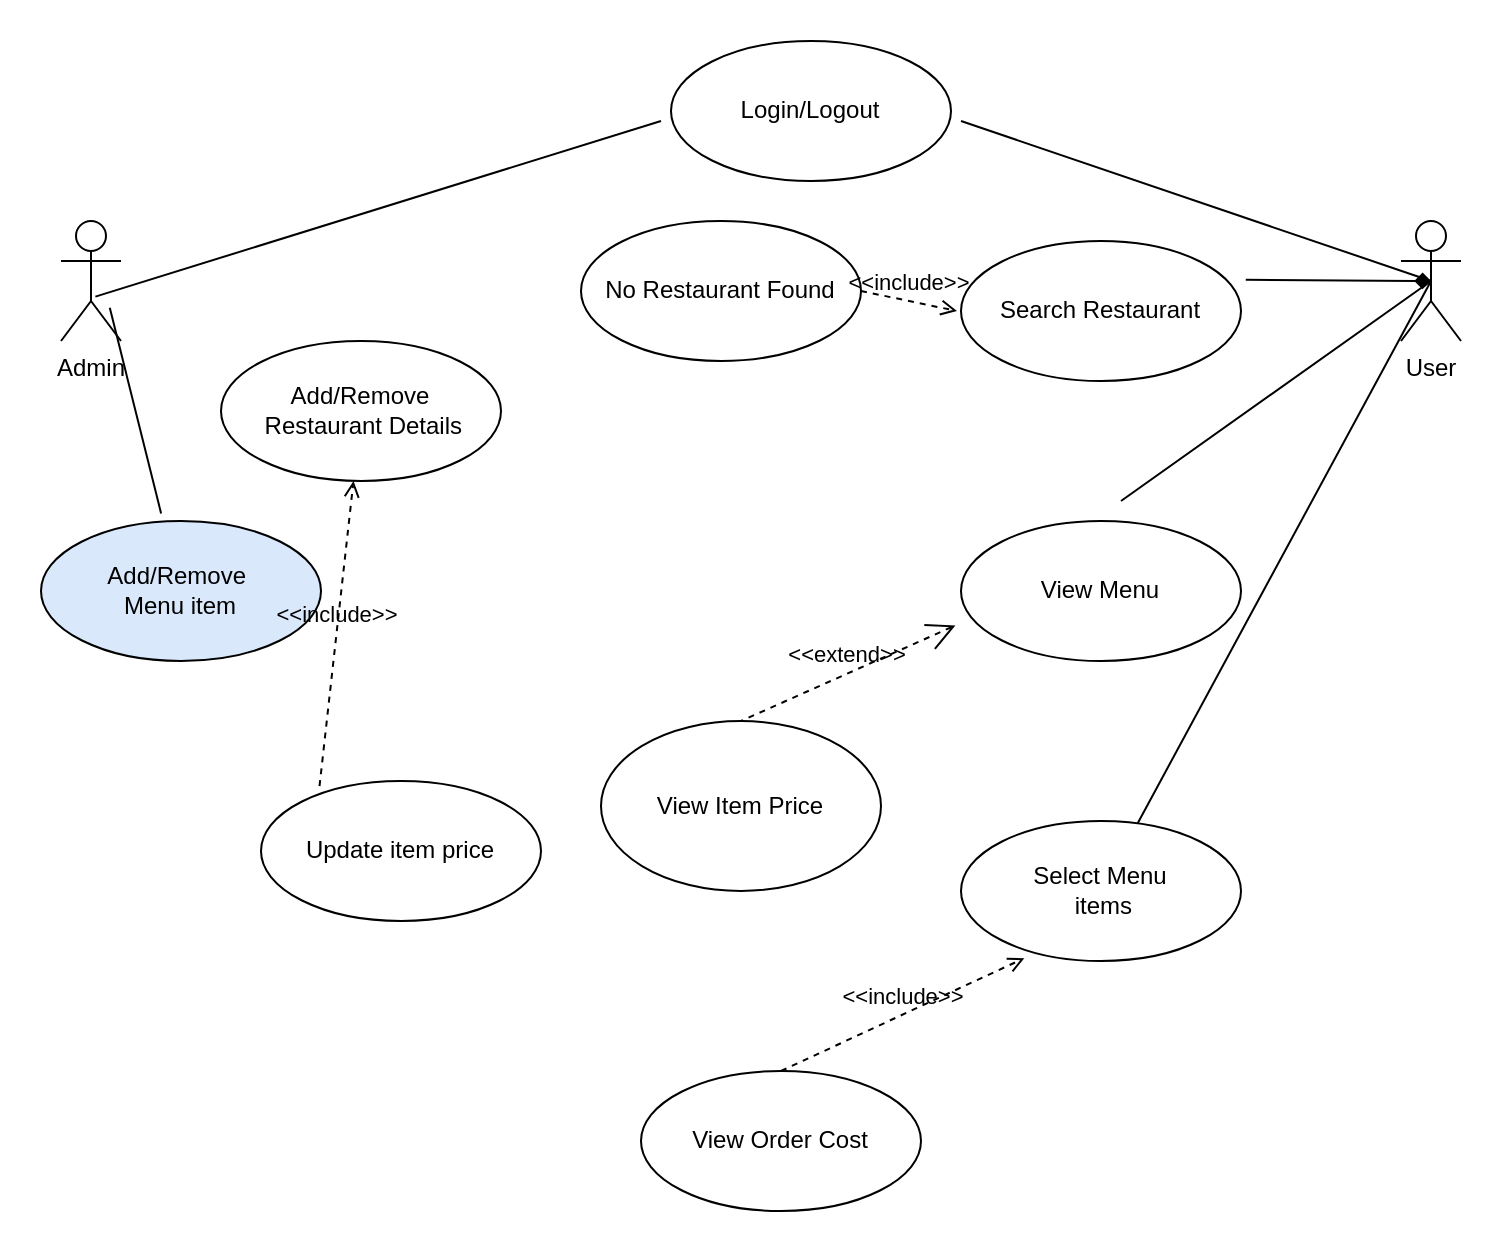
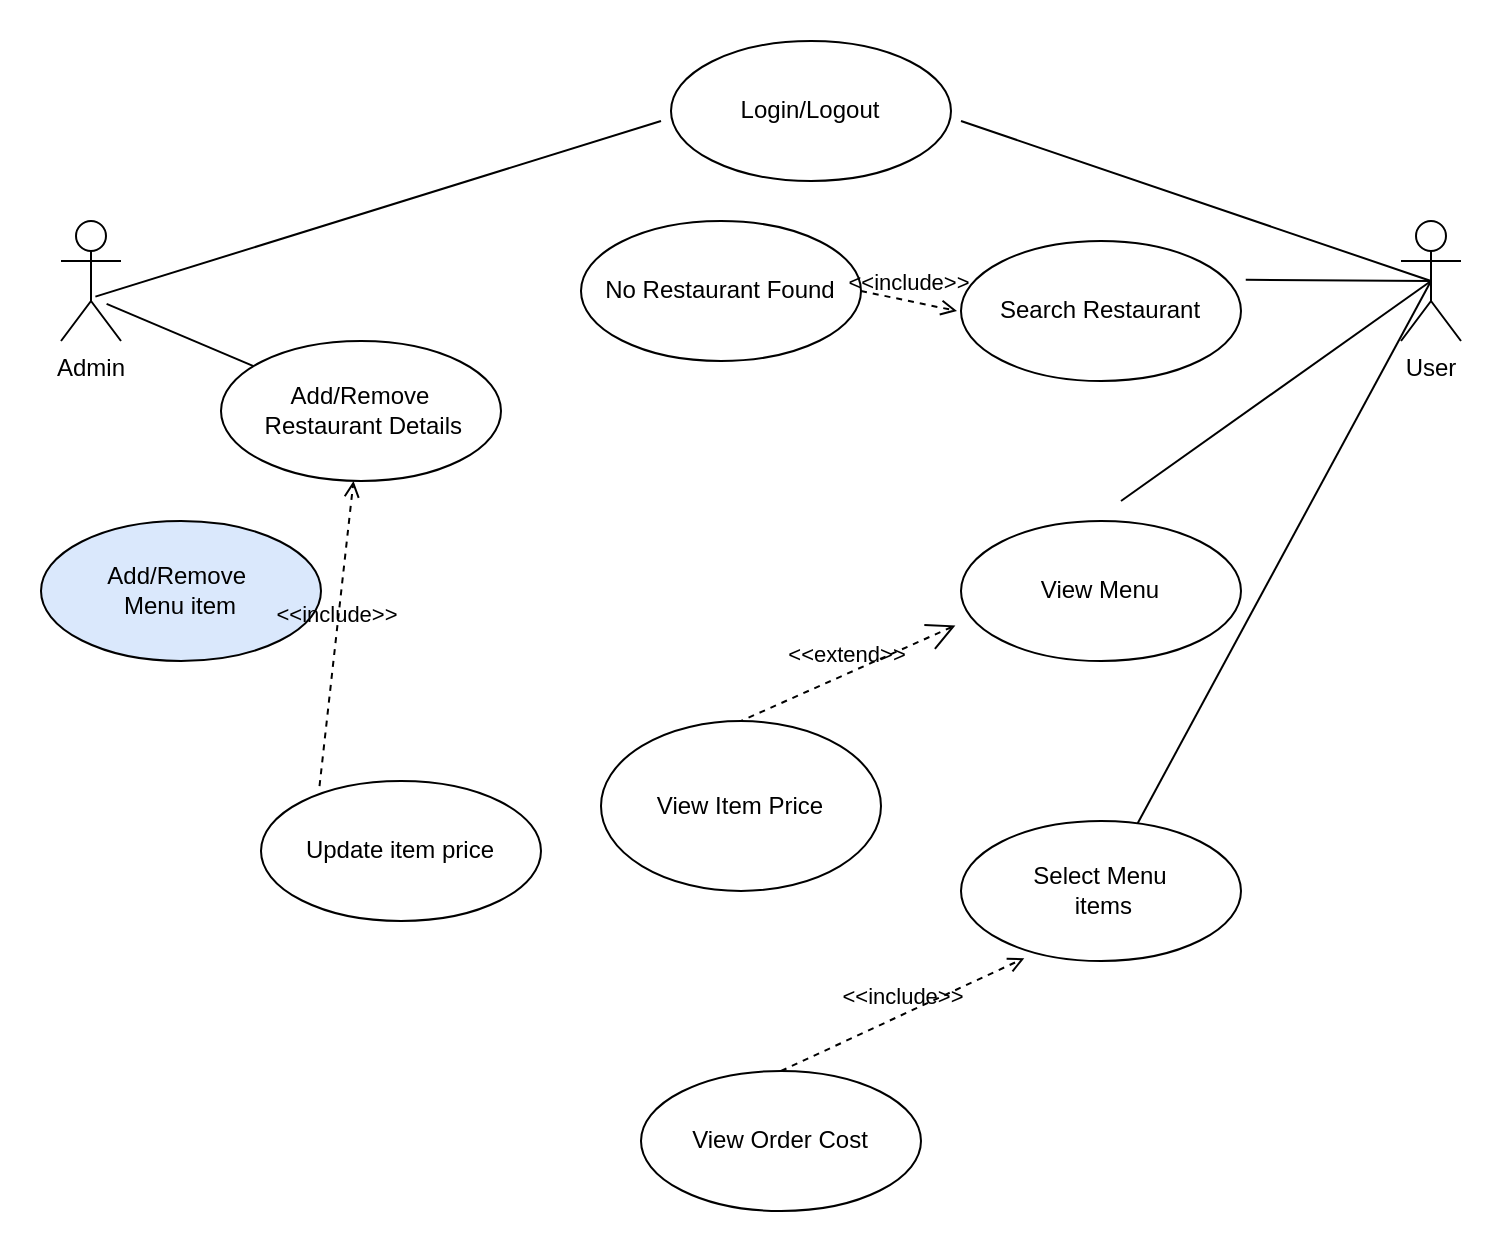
edge "Search Restaurant" -> "User": arrowhead diamond -> none
edge "Admin" -- "Add/Remove Restaurant Details": added
edge "Admin" -- "Add/Remove Menu item": removed
